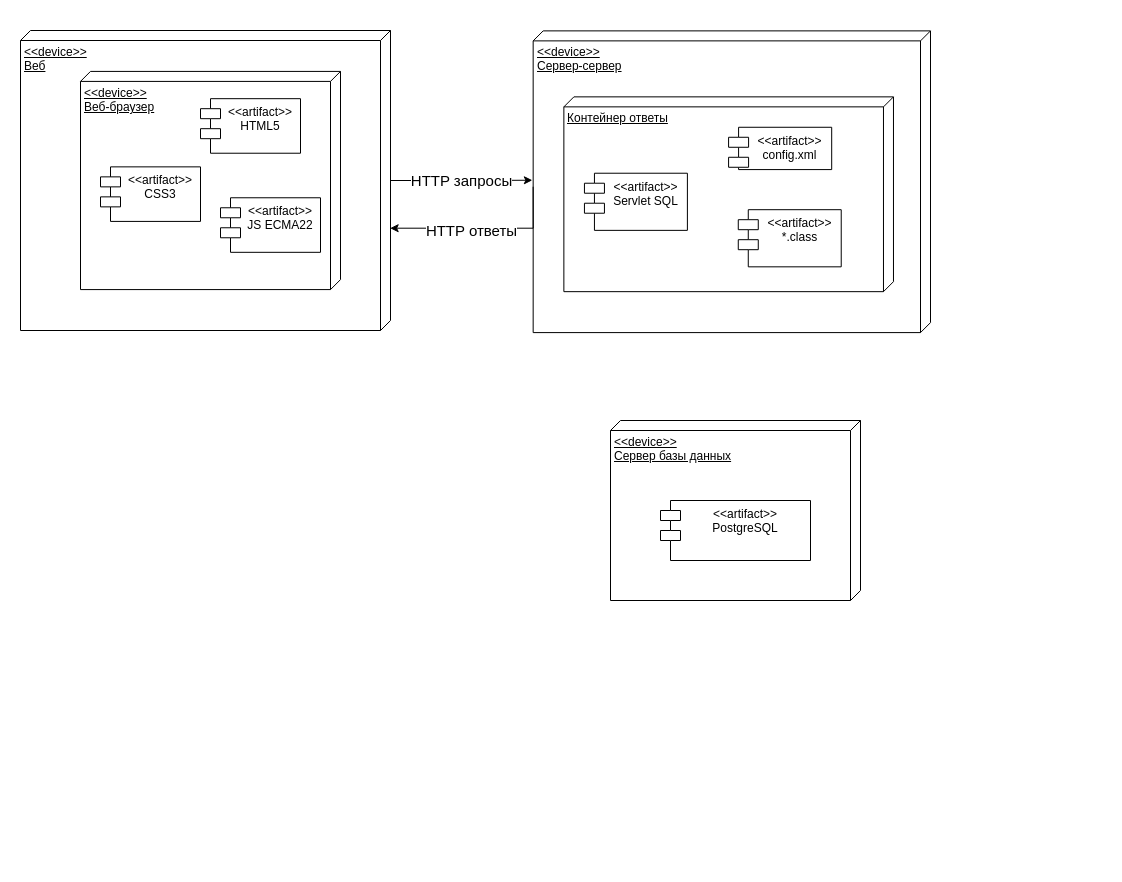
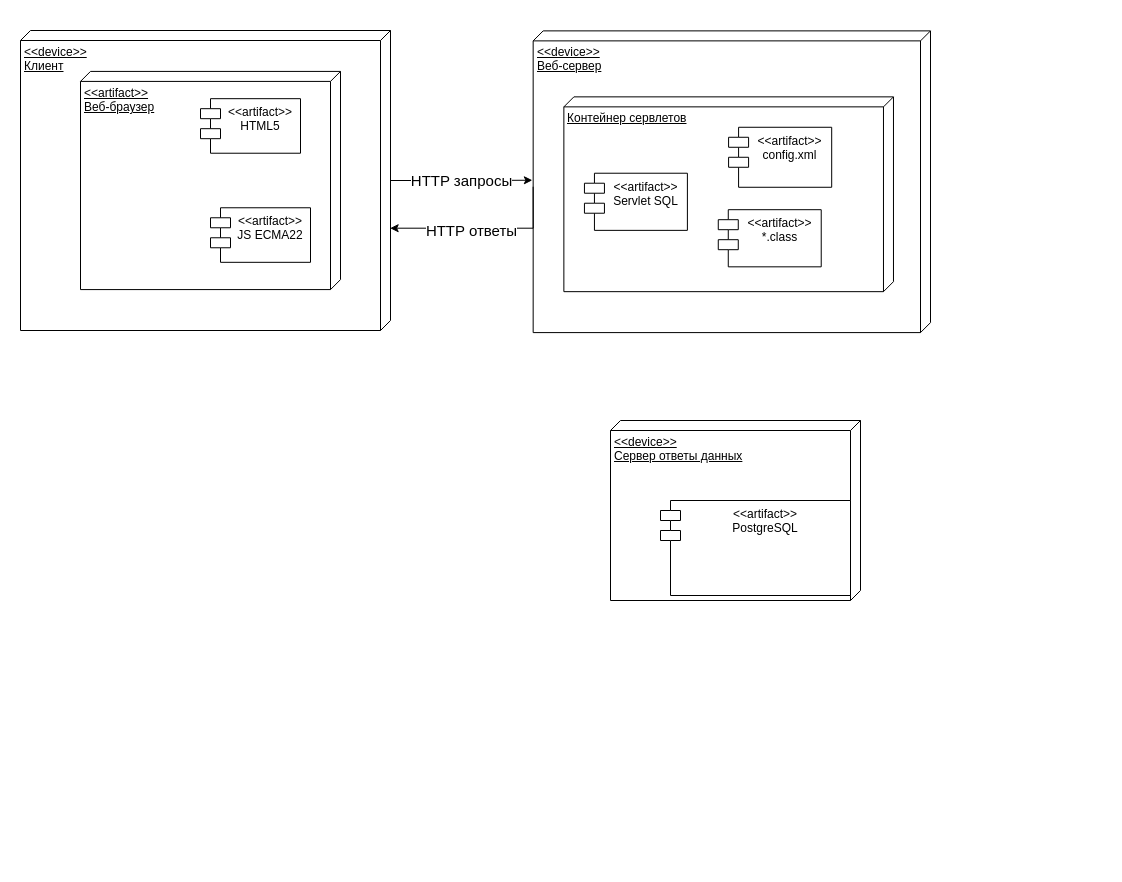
node "<<device>> Веб": label "<<device>> Веб" -> "<<device>> Клиент"
node "<<device>> Сервер-сервер": label "<<device>> Сервер-сервер" -> "<<device>> Веб-сервер"
node "<<device>> Веб-браузер": label "<<device>> Веб-браузер" -> "<<artifact>> Веб-браузер"
node "Контейнер ответы": label "Контейнер ответы" -> "Контейнер сервлетов"
node "<<artifact>> config.xml": size 103x42 -> 103x60
node "<<artifact>> CSS3": removed
node "<<artifact>> JS ECMA22": moved (271, 225) -> (261, 235)
node "<<artifact>> *.class": moved (790, 238) -> (770, 238)
node "<<device>> Сервер базы данных": label "<<device>> Сервер базы данных" -> "<<device>> Сервер ответы данных"
node "<<artifact>> PostgreSQL": size 150x60 -> 190x95
